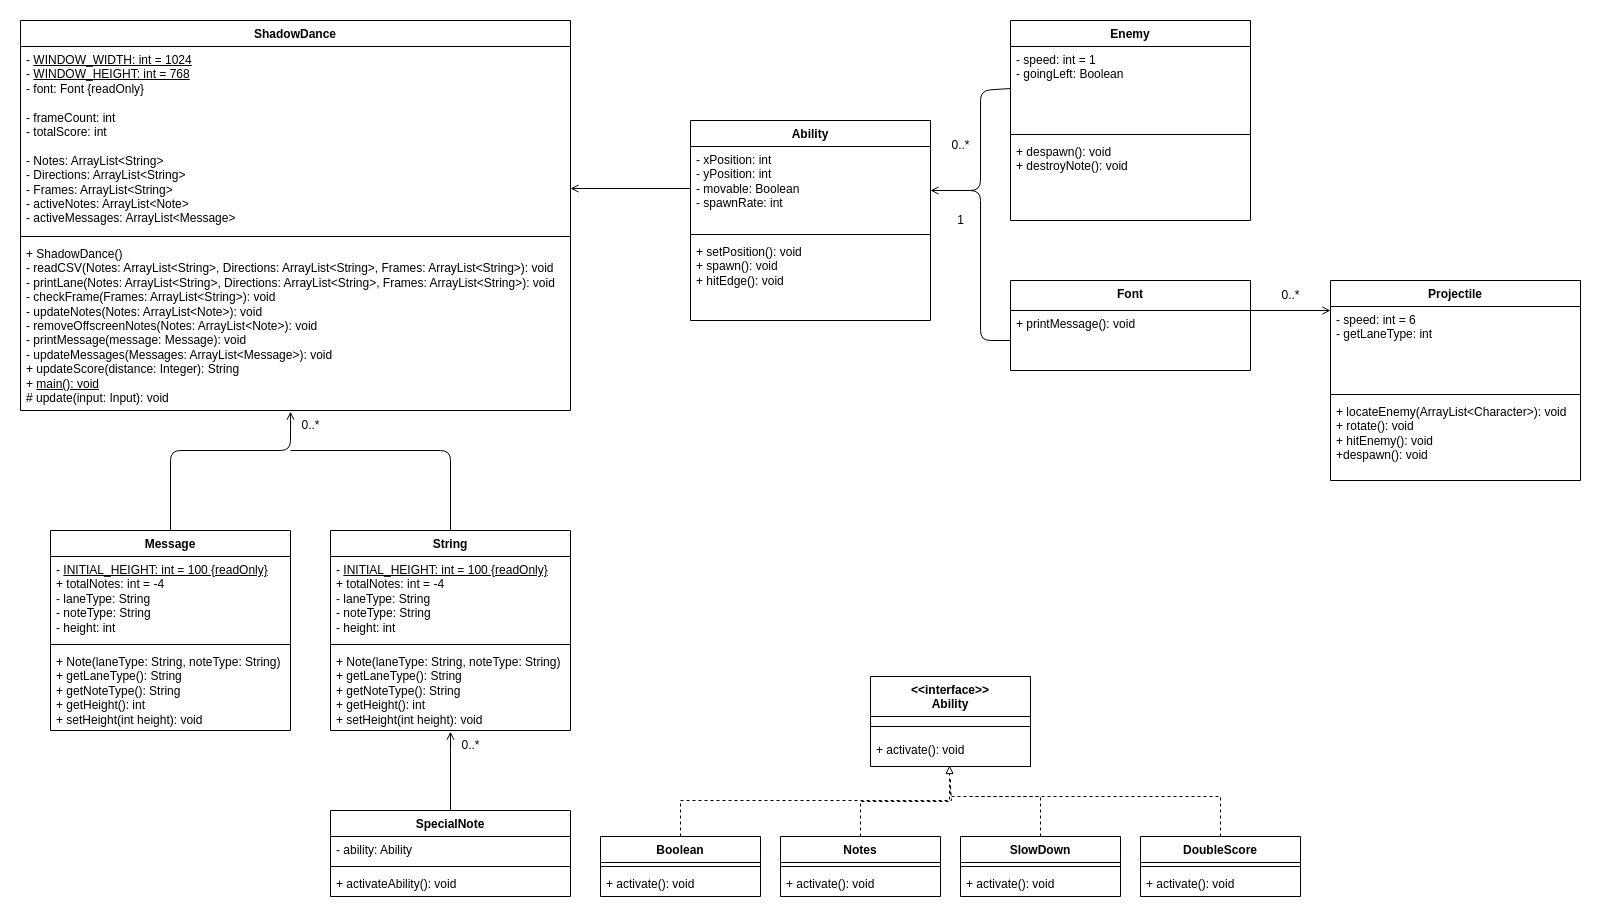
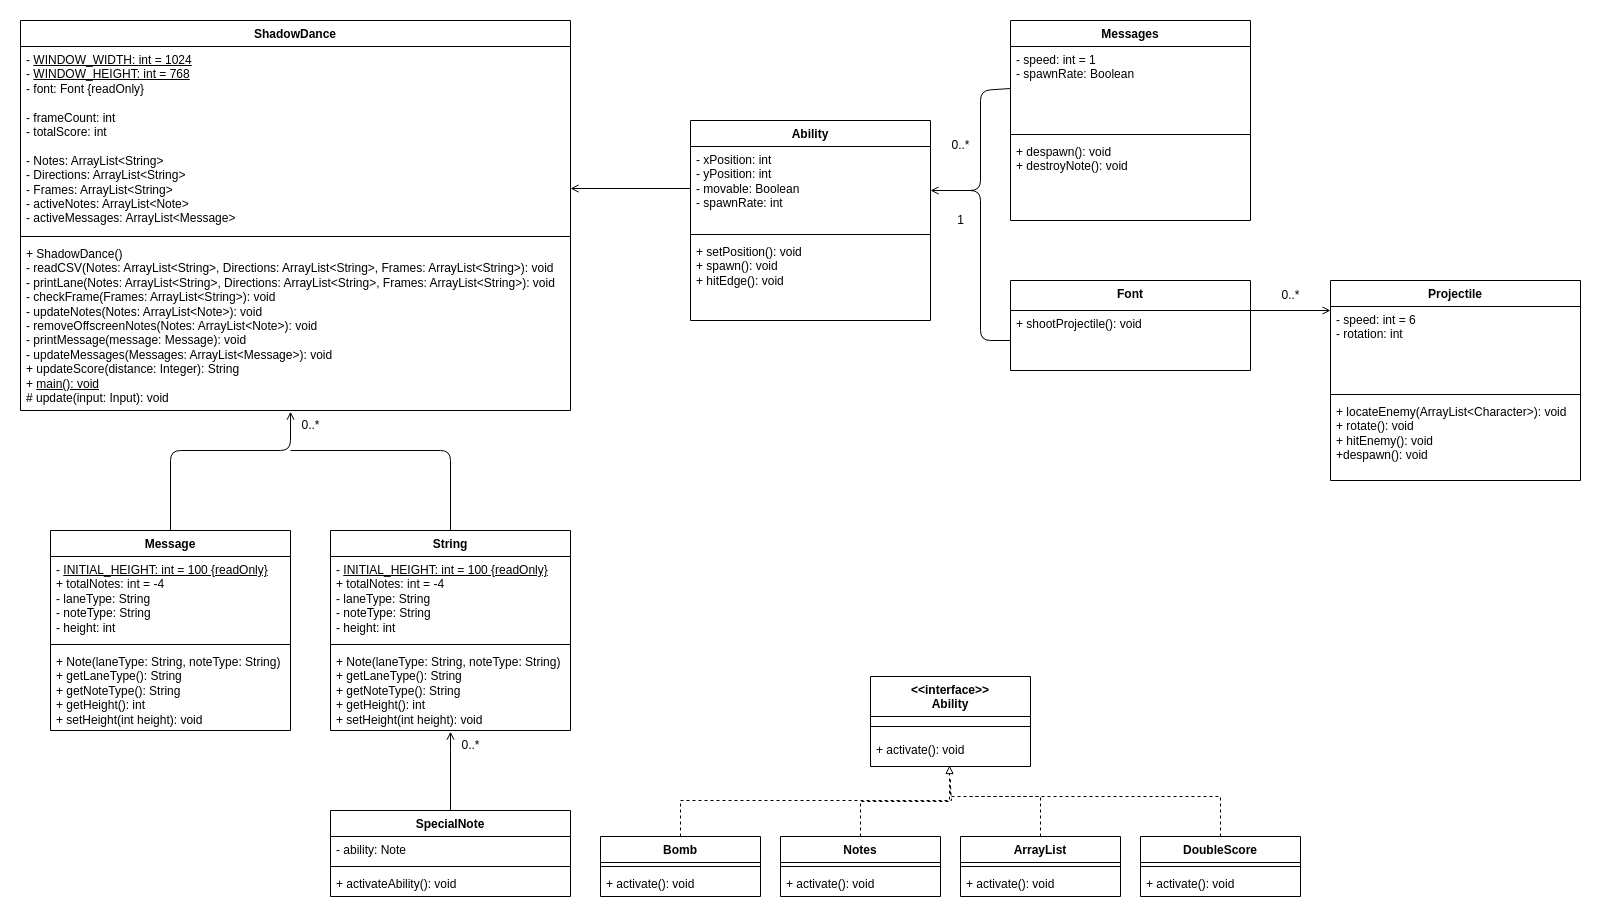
node "Enemy": label "Enemy" -> "Messages"
node "- speed: int = 1 - goingLeft: Boolean": label "- speed: int = 1 - goingLeft: Boolean" -> "- speed: int = 1 - spawnRate: Boolean"
node "+ printMessage(): void": label "+ printMessage(): void" -> "+ shootProjectile(): void"
node "- speed: int = 6 - getLaneType: int": label "- speed: int = 6 - getLaneType: int" -> "- speed: int = 6 - rotation: int"
node "- ability: Ability": label "- ability: Ability" -> "- ability: Note"
node "Boolean": label "Boolean" -> "Bomb"
node "SlowDown": label "SlowDown" -> "ArrayList"
